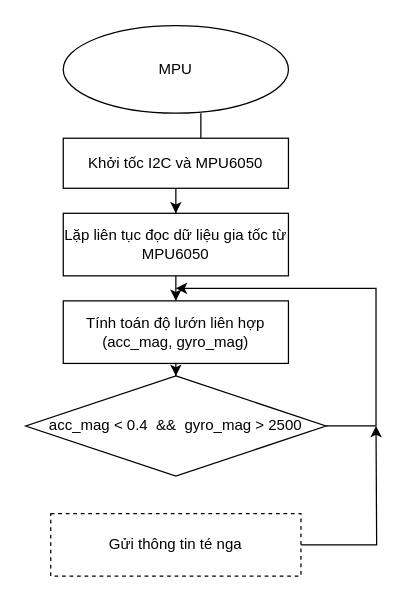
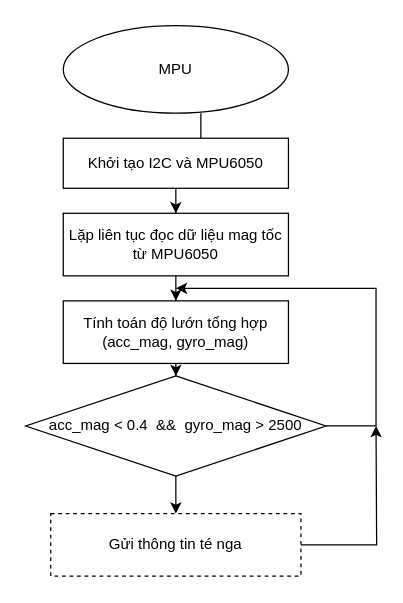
node "Khởi tốc I2C và MPU6050": label "Khởi tốc I2C và MPU6050" -> "Khởi tạo I2C và MPU6050"
node "Lặp liên tục đọc dữ liệu gia tốc từ MPU6050": label "Lặp liên tục đọc dữ liệu gia tốc từ MPU6050" -> "Lặp liên tục đọc dữ liệu mag tốc từ MPU6050"
node "Tính toán độ lướn liên hợp (acc_mag, gyro_mag)": label "Tính toán độ lướn liên hợp (acc_mag, gyro_mag)" -> "Tính toán độ lướn tổng hợp (acc_mag, gyro_mag)"
edge "acc_mag < 0.4 && gyro_mag > 2500" -> "Gửi thông tin té nga": added
